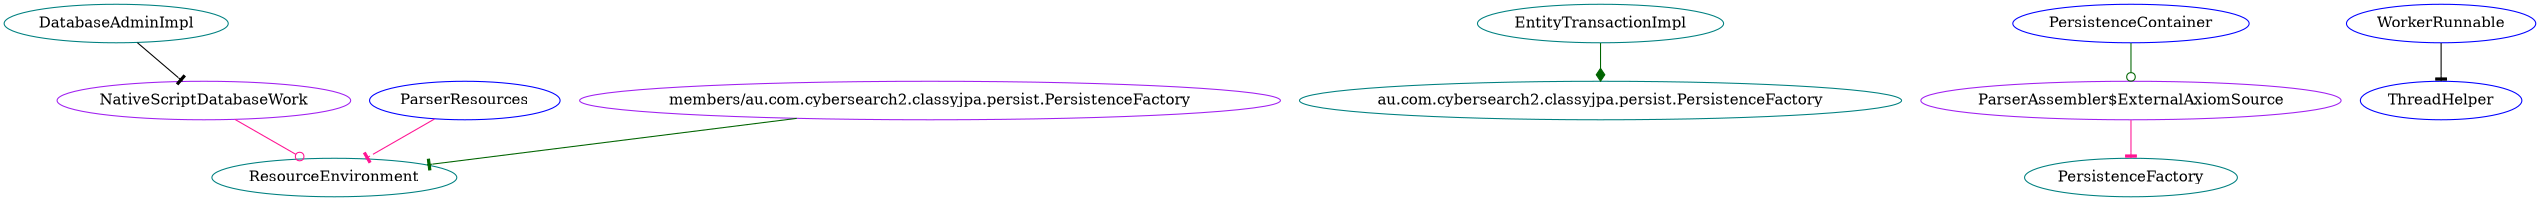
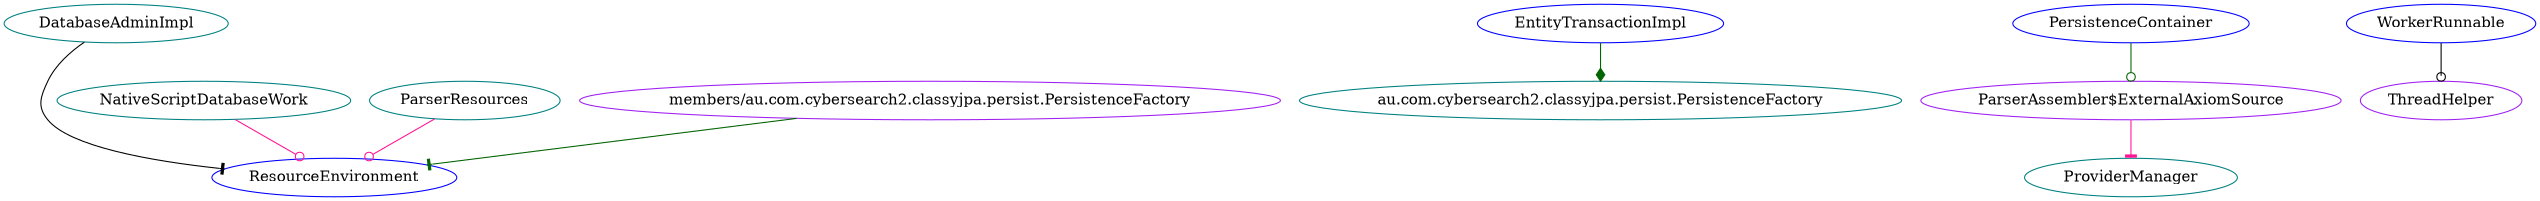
node "EntityTransactionImpl": color teal -> blue
edge "WorkerRunnable" -> "ThreadHelper": arrowhead tee -> odot
edge "DatabaseAdminImpl" -> "NativeScriptDatabaseWork": now "DatabaseAdminImpl" -> "ResourceEnvironment"
node "NativeScriptDatabaseWork": color purple -> teal
node "ParserResources": color blue -> teal
node "ThreadHelper": color blue -> purple
edge "ParserResources" -> "ResourceEnvironment": arrowhead tee -> odot
node "ResourceEnvironment": color teal -> blue
node "PersistenceFactory": label "PersistenceFactory" -> "ProviderManager"
